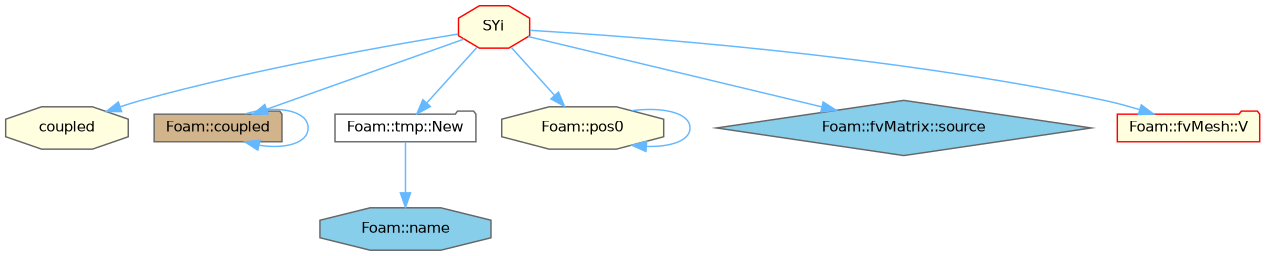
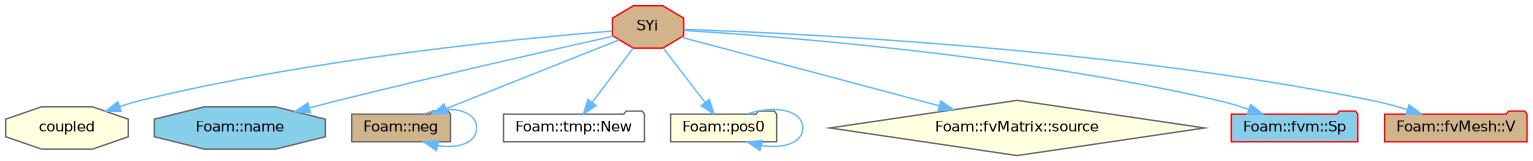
node "SYi": fillcolor lightyellow -> tan
node "Foam::coupled": label "Foam::coupled" -> "Foam::neg"
node "Foam::pos0": shape octagon -> folder
node "Foam::fvMatrix::source": fillcolor skyblue -> lightyellow
node "Foam::fvMesh::V": fillcolor lightyellow -> tan
node "Foam::fvm::Sp": added
edge "Foam::tmp::New" -> "Foam::name": now "SYi" -> "Foam::name"
